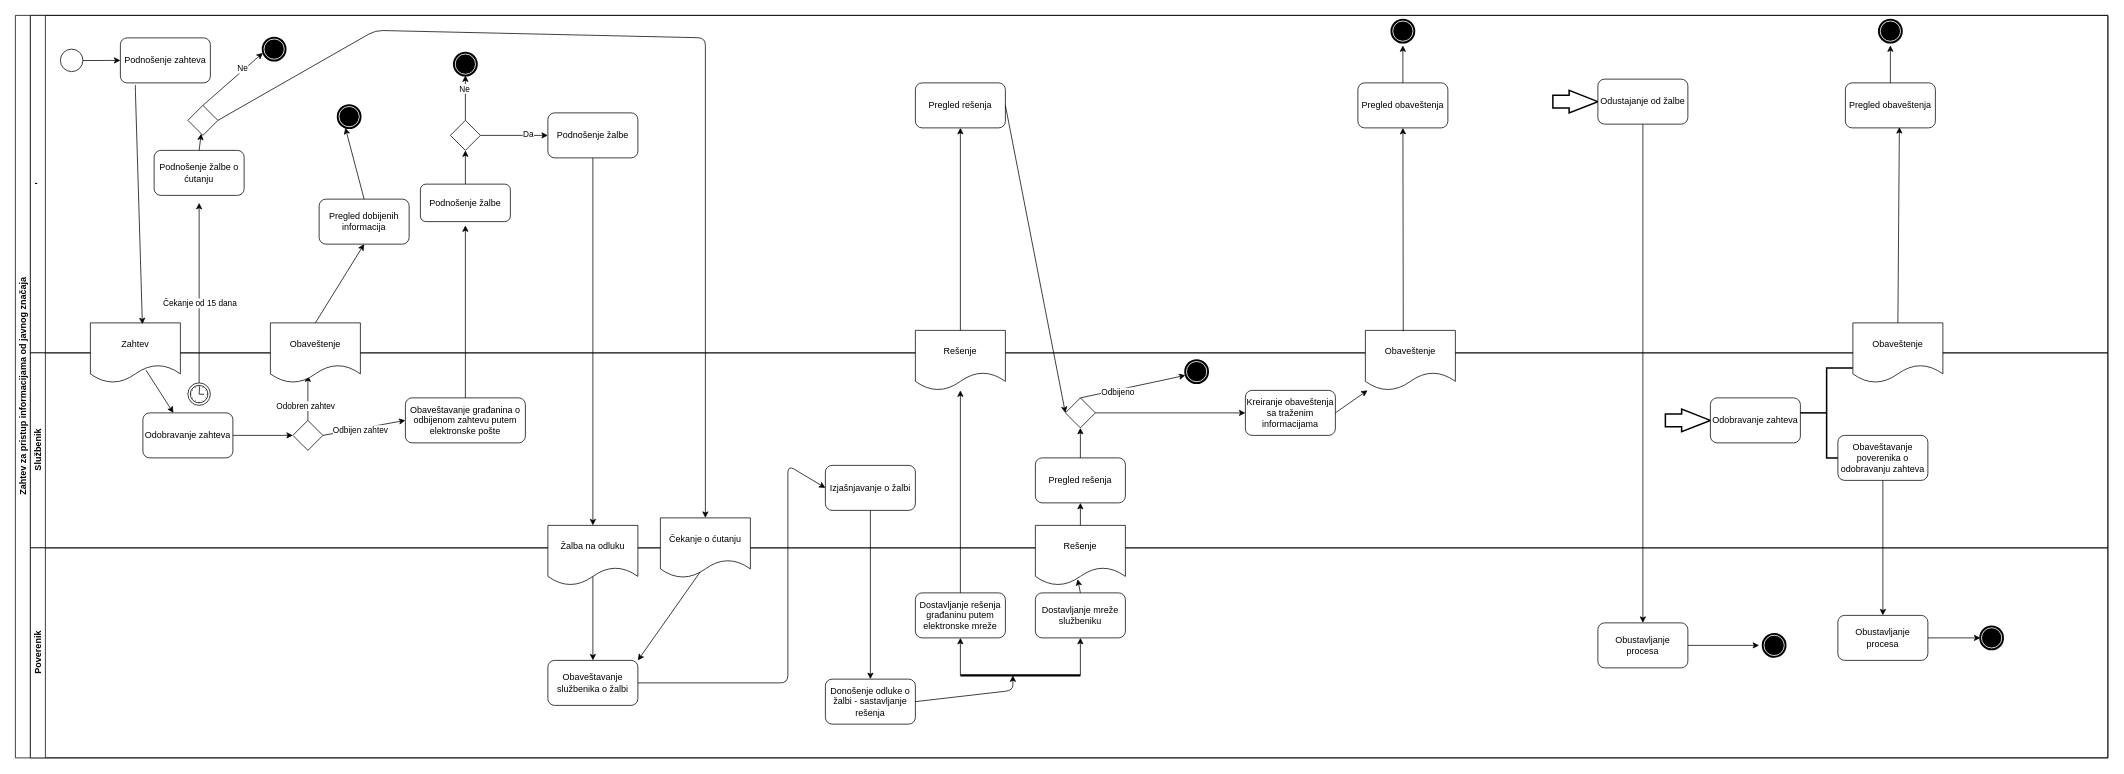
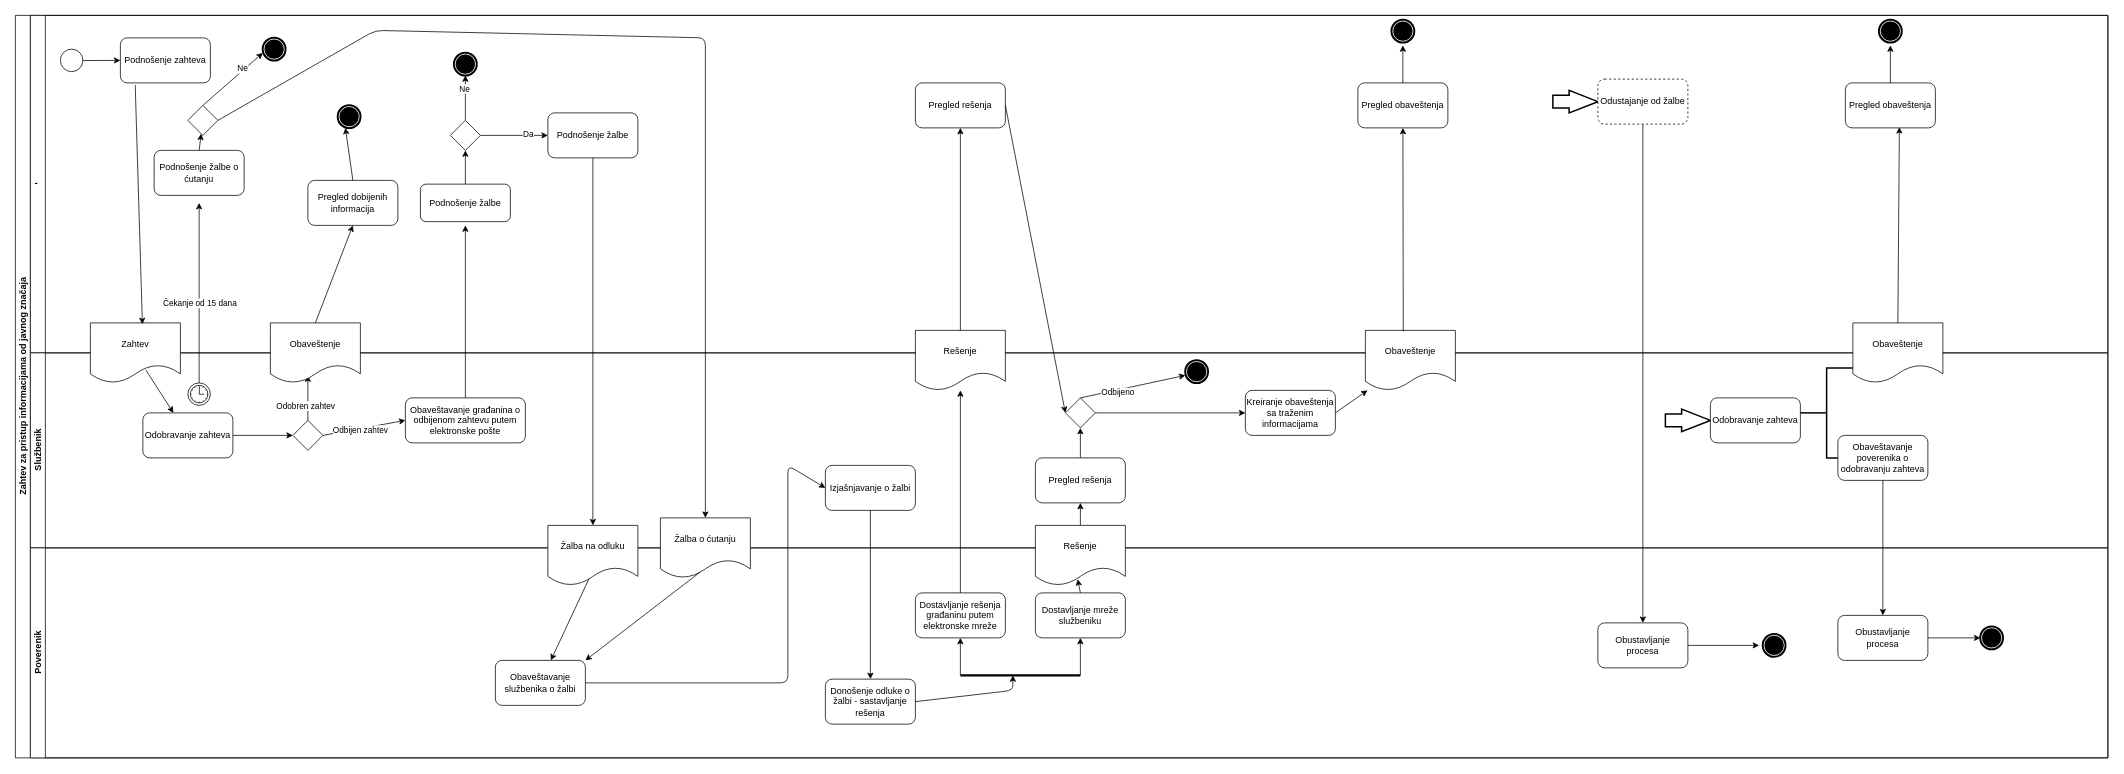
node "Odustajanje od žalbe": style solid -> dashed
node "Pregled dobijenih informacija": moved (364, 222) -> (353, 203)
node "Čekanje o ćutanju": label "Čekanje o ćutanju" -> "Žalba o ćutanju"
node "Obaveštavanje službenika o žalbi": moved (593, 683) -> (540, 683)
